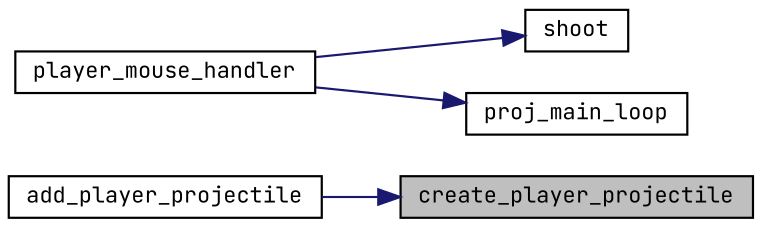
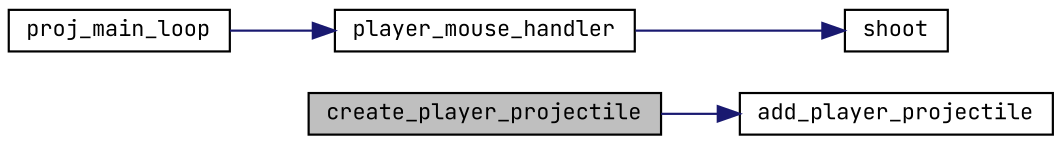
edge "player_mouse_handler" -> "proj_main_loop": reversed
edge "add_player_projectile" -> "create_player_projectile": reversed
